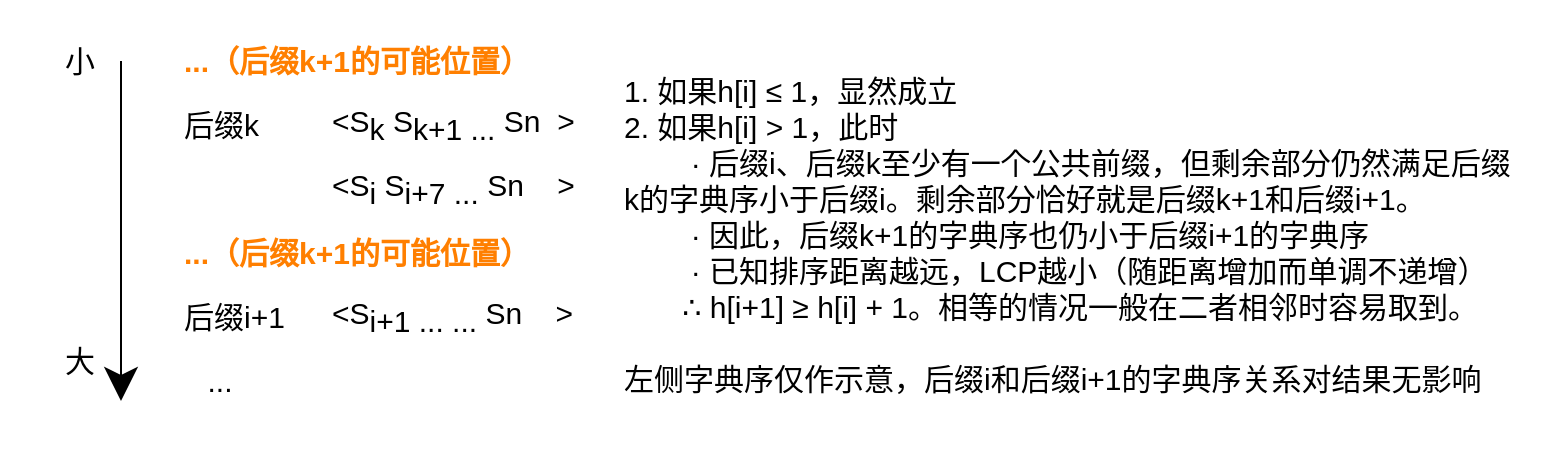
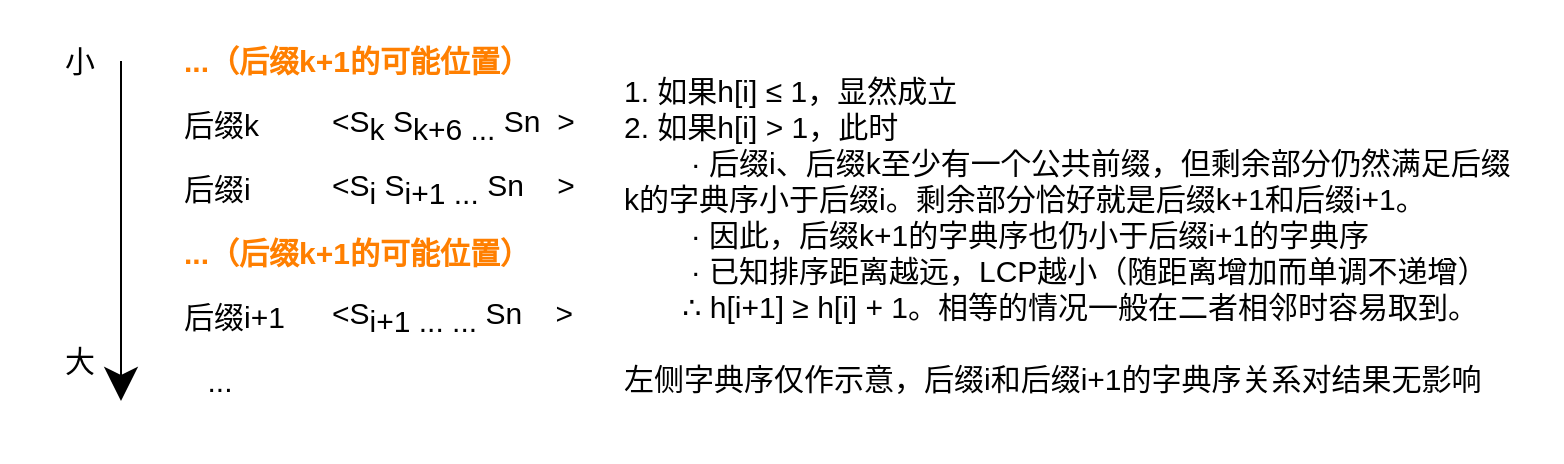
node "<Sk Sk+1 ... Sn >": label "<Sk Sk+1 ... Sn >" -> "<Sk Sk+6 ... Sn >"
node "后缀i": added
node "<Si Si+7 ... Sn >": label "<Si Si+7 ... Sn >" -> "<Si Si+1 ... Sn >"
